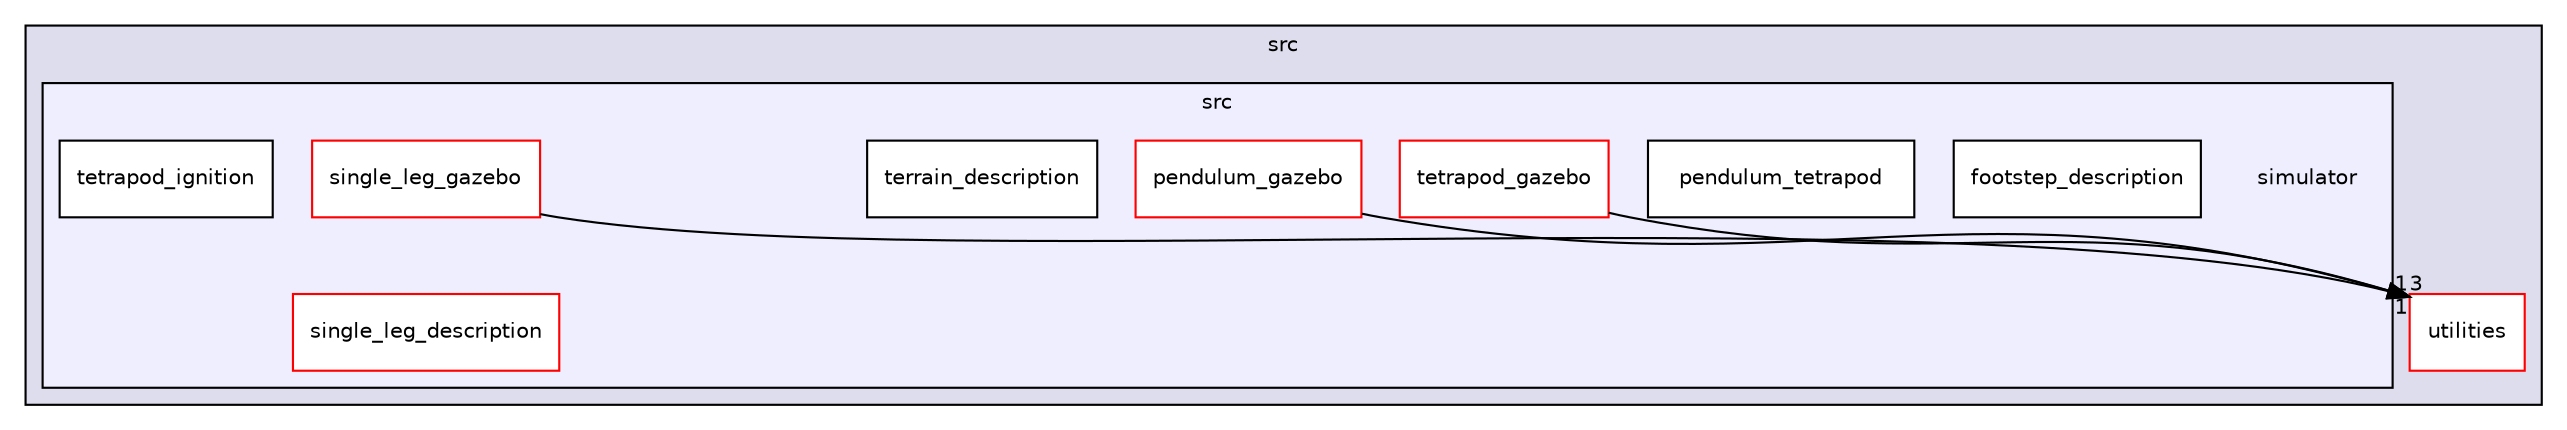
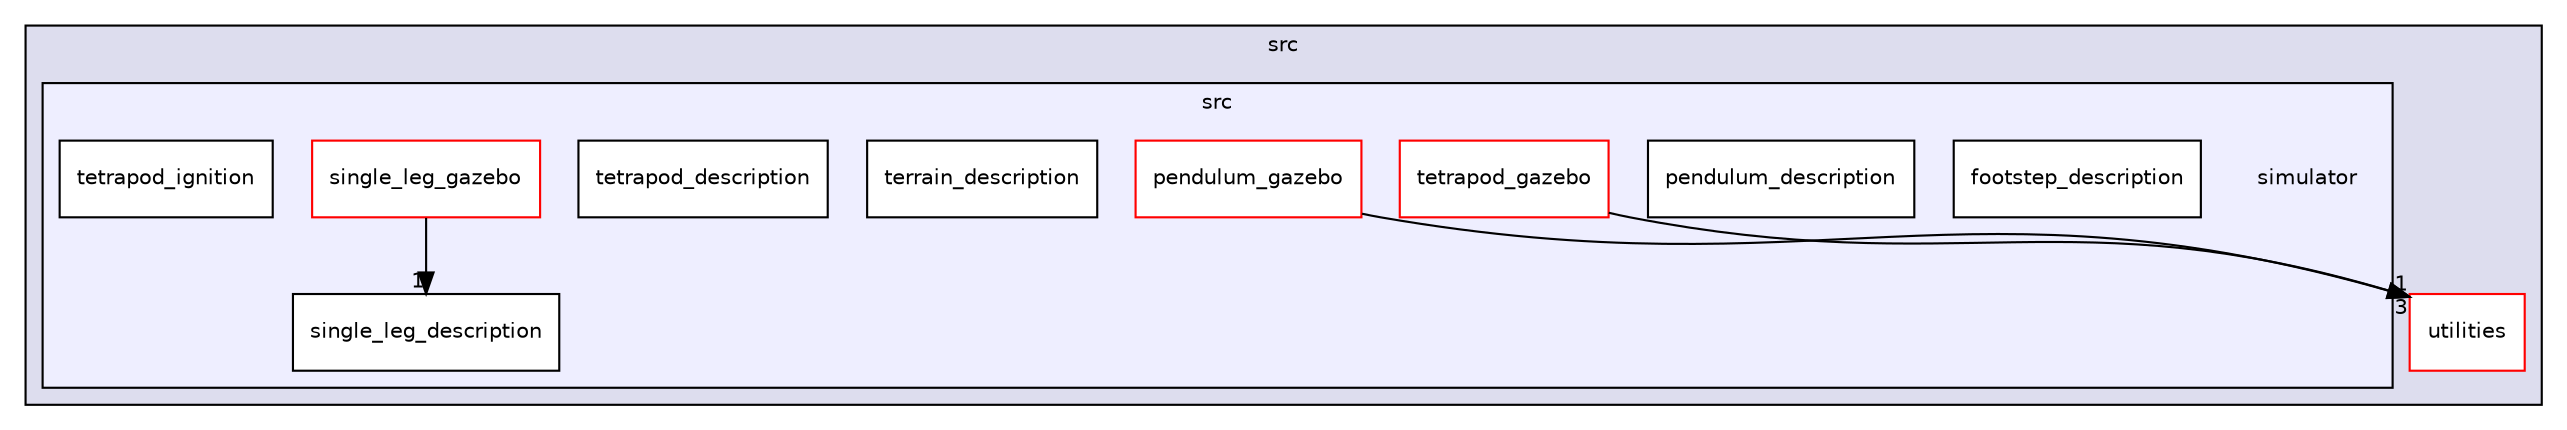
node "tetrapod_description": added
node "pendulum_tetrapod": label "pendulum_tetrapod" -> "pendulum_description"
edge "single_leg_gazebo" -> "utilities": now "single_leg_gazebo" -> "single_leg_description"
node "single_leg_description": color red -> black
